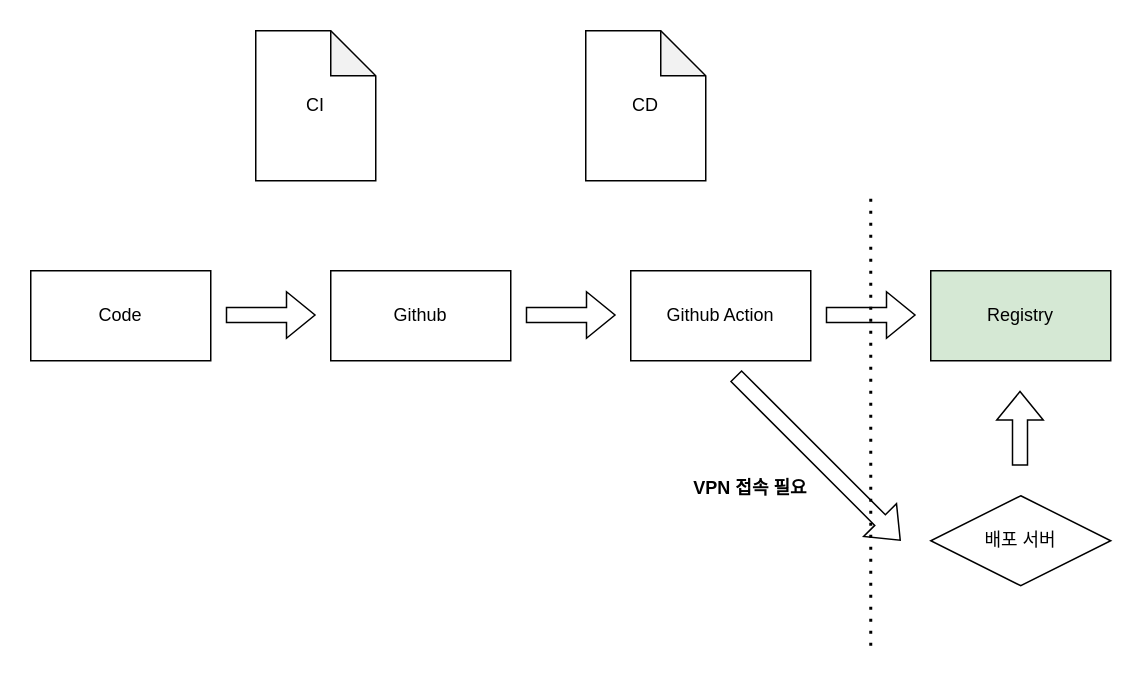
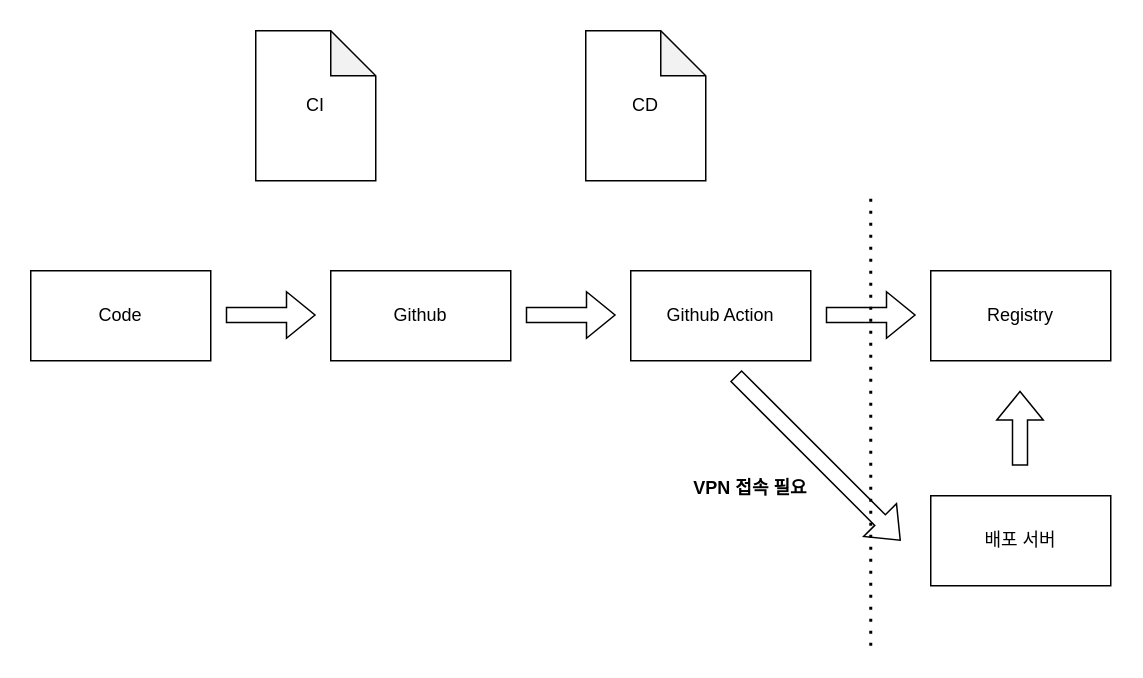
node "Registry": fillcolor #d5e8d4 -> #ffffff
node "배포 서버": shape diamond -> rectangle
